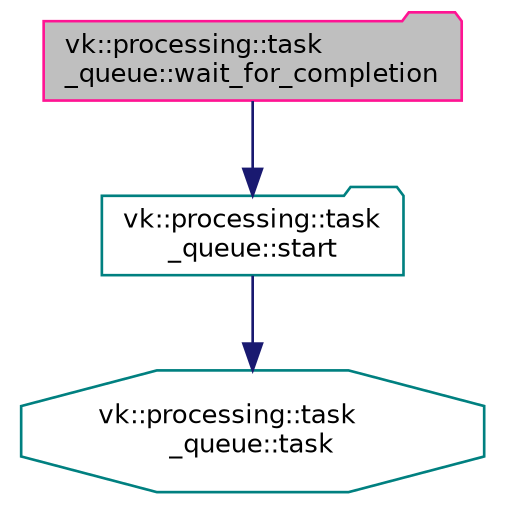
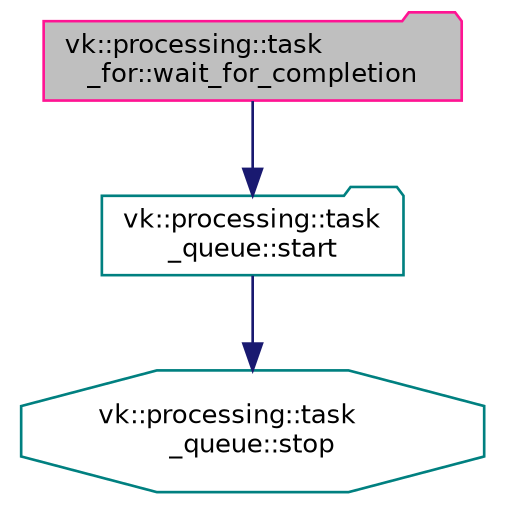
node "vk::processing::task _queue::wait_for_completion": label "vk::processing::task _queue::wait_for_completion" -> "vk::processing::task _for::wait_for_completion"
node "vk::processing::task _queue::task": label "vk::processing::task _queue::task" -> "vk::processing::task _queue::stop"
